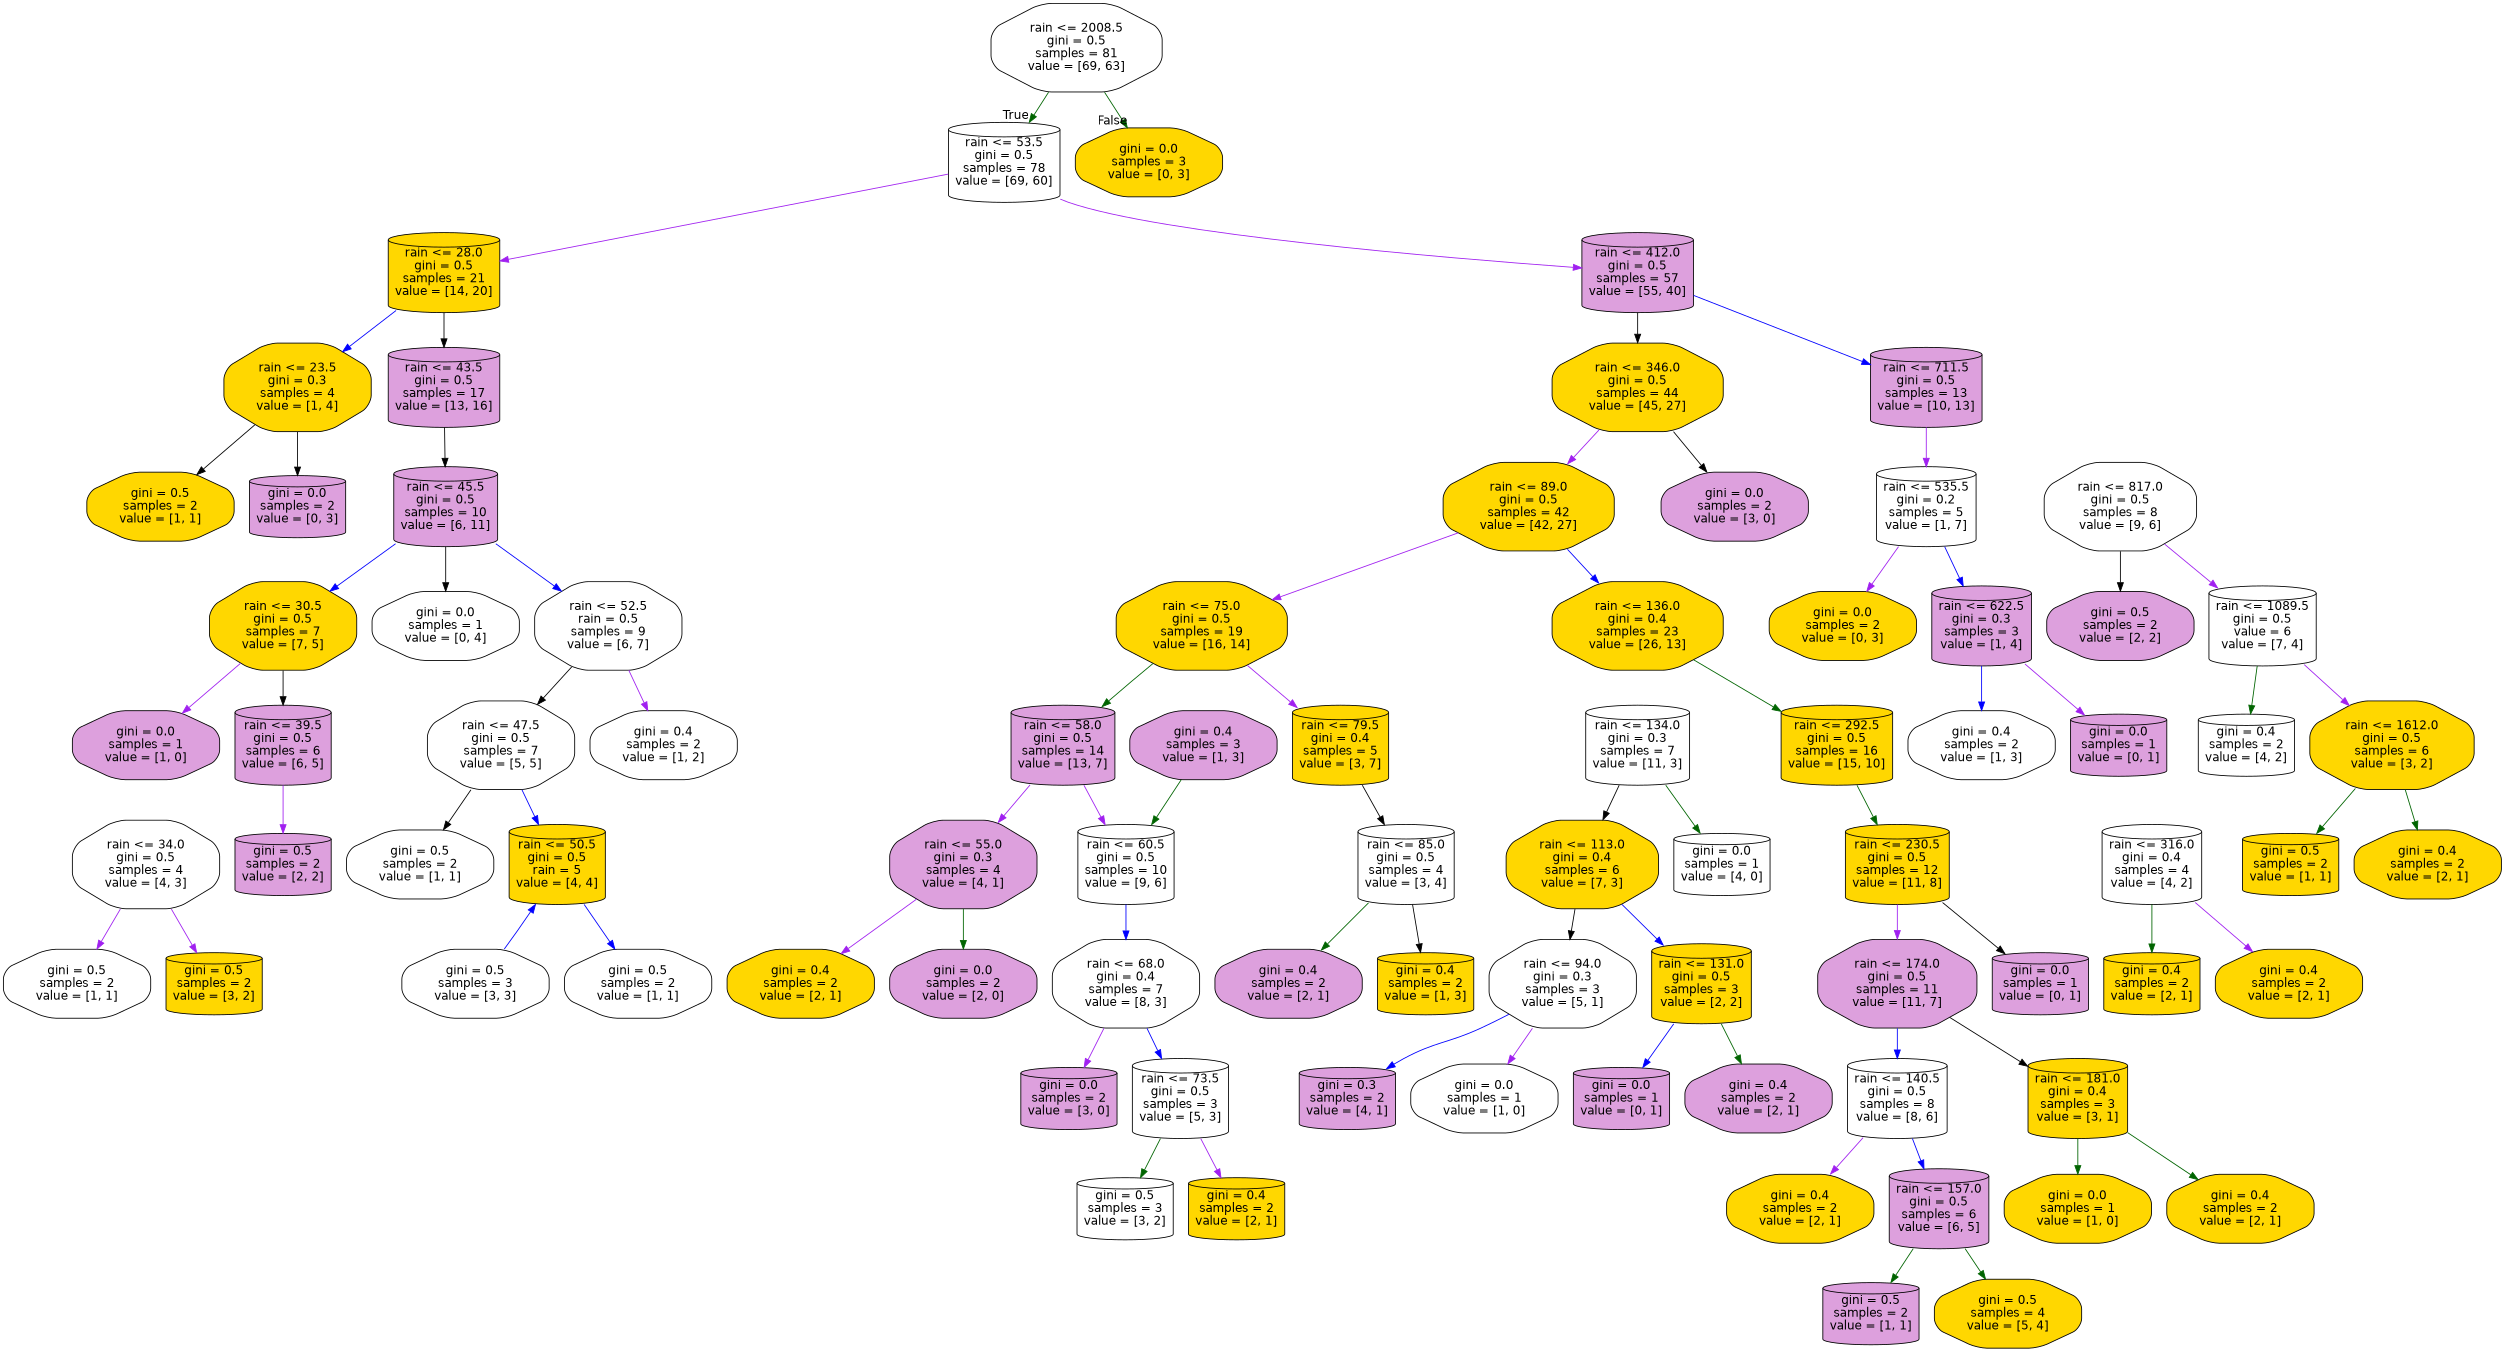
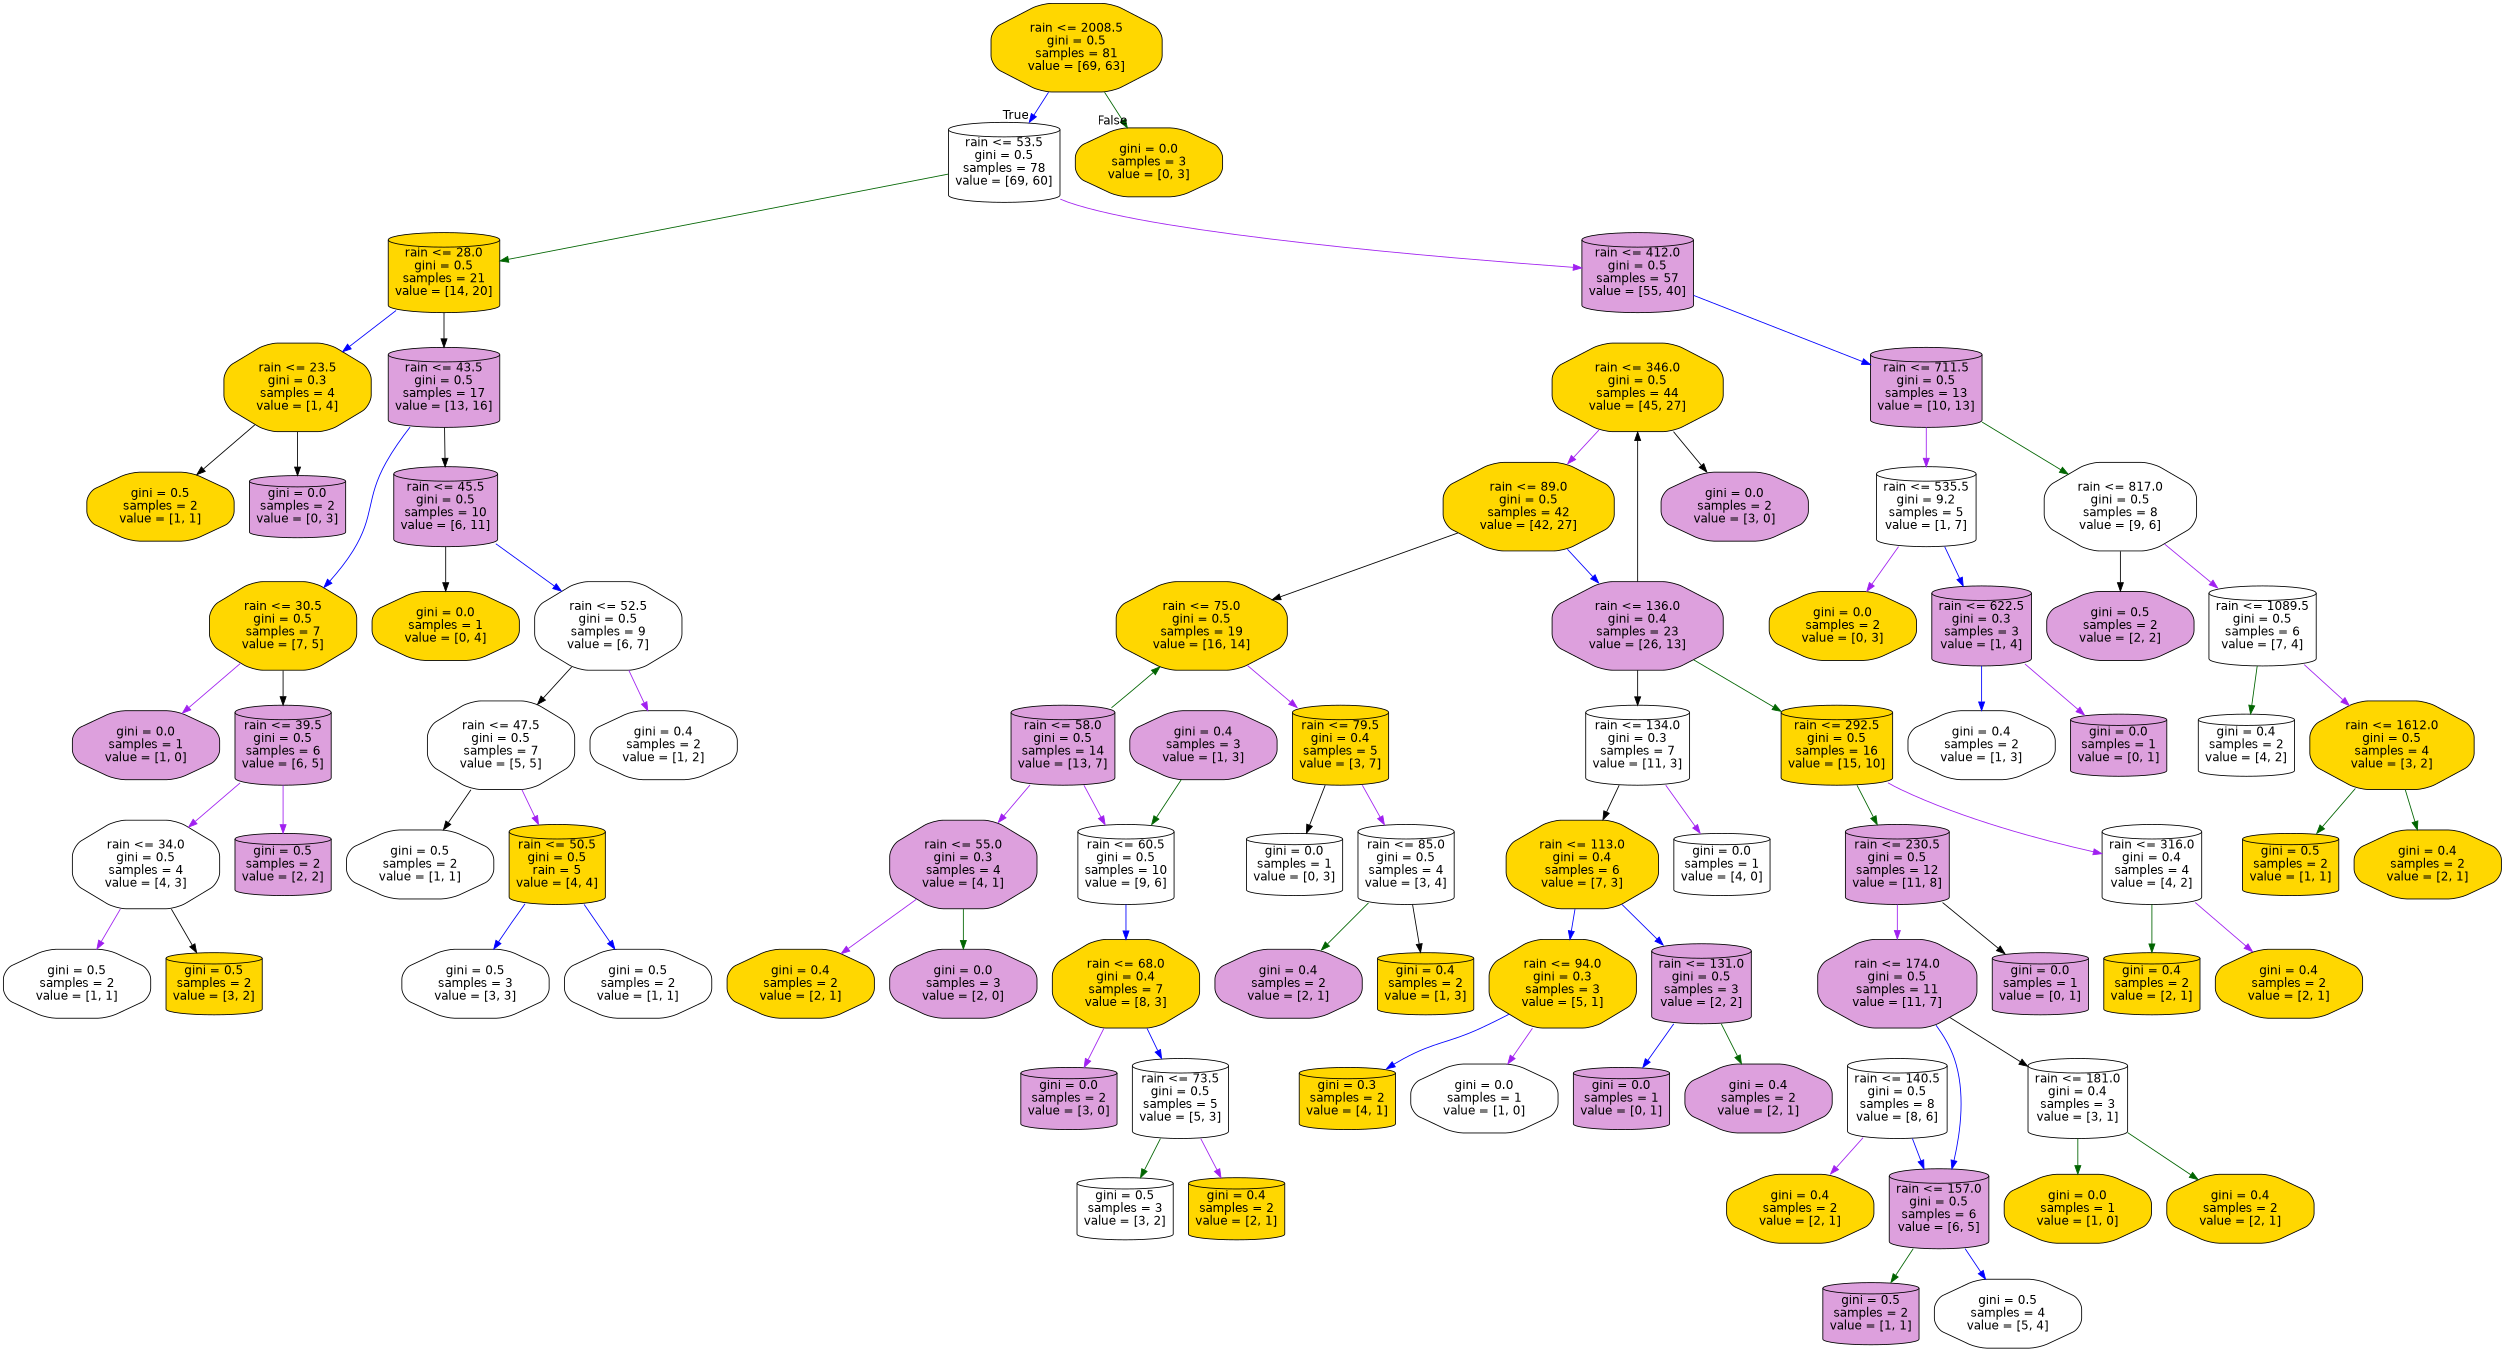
node "rain <= 2008.5 gini = 0.5 samples = 81 value = [69, 63]": fillcolor white -> gold
edge "rain <= 2008.5 gini = 0.5 samples = 81 value = [69, 63]" -> "rain <= 53.5 gini = 0.5 samples = 78 value = [69, 60]": color darkgreen -> blue
edge "rain <= 53.5 gini = 0.5 samples = 78 value = [69, 60]" -> "rain <= 28.0 gini = 0.5 samples = 21 value = [14, 20]": color purple -> darkgreen
edge "rain <= 412.0 gini = 0.5 samples = 57 value = [55, 40]" -> "rain <= 346.0 gini = 0.5 samples = 44 value = [45, 27]": now "rain <= 136.0 gini = 0.4 samples = 23 value = [26, 13]" -> "rain <= 346.0 gini = 0.5 samples = 44 value = [45, 27]"
edge "rain <= 711.5 gini = 0.5 samples = 13 value = [10, 13]" -> "rain <= 817.0 gini = 0.5 samples = 8 value = [9, 6]": added
node "rain <= 535.5 gini = 0.2 samples = 5 value = [1, 7]": label "rain <= 535.5 gini = 0.2 samples = 5 value = [1, 7]" -> "rain <= 535.5 gini = 9.2 samples = 5 value = [1, 7]"
edge "rain <= 45.5 gini = 0.5 samples = 10 value = [6, 11]" -> "rain <= 30.5 gini = 0.5 samples = 7 value = [7, 5]": now "rain <= 43.5 gini = 0.5 samples = 17 value = [13, 16]" -> "rain <= 30.5 gini = 0.5 samples = 7 value = [7, 5]"
edge "rain <= 89.0 gini = 0.5 samples = 42 value = [42, 27]" -> "rain <= 75.0 gini = 0.5 samples = 19 value = [16, 14]": color purple -> black
node "gini = 0.0 samples = 1 value = [0, 4]": fillcolor white -> gold
node "rain <= 52.5 rain = 0.5 samples = 9 value = [6, 7]": label "rain <= 52.5 rain = 0.5 samples = 9 value = [6, 7]" -> "rain <= 52.5 gini = 0.5 samples = 9 value = [6, 7]"
node "rain <= 136.0 gini = 0.4 samples = 23 value = [26, 13]": fillcolor gold -> plum
node "rain <= 1089.5 gini = 0.5 value = 6 value = [7, 4]": label "rain <= 1089.5 gini = 0.5 value = 6 value = [7, 4]" -> "rain <= 1089.5 gini = 0.5 samples = 6 value = [7, 4]"
edge "rain <= 75.0 gini = 0.5 samples = 19 value = [16, 14]" -> "rain <= 58.0 gini = 0.5 samples = 14 value = [13, 7]": reversed
edge "rain <= 136.0 gini = 0.4 samples = 23 value = [26, 13]" -> "rain <= 134.0 gini = 0.3 samples = 7 value = [11, 3]": added
node "rain <= 1612.0 gini = 0.5 samples = 6 value = [3, 2]": label "rain <= 1612.0 gini = 0.5 samples = 6 value = [3, 2]" -> "rain <= 1612.0 gini = 0.5 samples = 4 value = [3, 2]"
edge "rain <= 79.5 gini = 0.4 samples = 5 value = [3, 7]" -> "rain <= 85.0 gini = 0.5 samples = 4 value = [3, 4]": color black -> purple
edge "rain <= 39.5 gini = 0.5 samples = 6 value = [6, 5]" -> "rain <= 34.0 gini = 0.5 samples = 4 value = [4, 3]": added
edge "rain <= 47.5 gini = 0.5 samples = 7 value = [5, 5]" -> "rain <= 50.5 gini = 0.5 rain = 5 value = [4, 4]": color blue -> purple
edge "rain <= 134.0 gini = 0.3 samples = 7 value = [11, 3]" -> "gini = 0.0 samples = 1 value = [4, 0]": color darkgreen -> purple
edge "rain <= 292.5 gini = 0.5 samples = 16 value = [15, 10]" -> "rain <= 316.0 gini = 0.4 samples = 4 value = [4, 2]": added
node "gini = 0.0 samples = 1 value = [0, 3]": added
node "rain <= 230.5 gini = 0.5 samples = 12 value = [11, 8]": fillcolor gold -> plum
edge "rain <= 113.0 gini = 0.4 samples = 6 value = [7, 3]" -> "rain <= 94.0 gini = 0.3 samples = 3 value = [5, 1]": color black -> blue
edge "rain <= 34.0 gini = 0.5 samples = 4 value = [4, 3]" -> "gini = 0.5 samples = 2 value = [3, 2]": color purple -> black
edge "gini = 0.5 samples = 3 value = [3, 3]" -> "rain <= 50.5 gini = 0.5 rain = 5 value = [4, 4]": reversed
node "gini = 0.0 samples = 2 value = [2, 0]": label "gini = 0.0 samples = 2 value = [2, 0]" -> "gini = 0.0 samples = 3 value = [2, 0]"
node "rain <= 68.0 gini = 0.4 samples = 7 value = [8, 3]": fillcolor white -> gold
node "rain <= 94.0 gini = 0.3 samples = 3 value = [5, 1]": fillcolor white -> gold
node "rain <= 131.0 gini = 0.5 samples = 3 value = [2, 2]": fillcolor gold -> plum
edge "rain <= 174.0 gini = 0.5 samples = 11 value = [11, 7]" -> "rain <= 140.5 gini = 0.5 samples = 8 value = [8, 6]": now "rain <= 174.0 gini = 0.5 samples = 11 value = [11, 7]" -> "rain <= 157.0 gini = 0.5 samples = 6 value = [6, 5]"
node "rain <= 73.5 gini = 0.5 samples = 3 value = [5, 3]": label "rain <= 73.5 gini = 0.5 samples = 3 value = [5, 3]" -> "rain <= 73.5 gini = 0.5 samples = 5 value = [5, 3]"
node "gini = 0.3 samples = 2 value = [4, 1]": fillcolor plum -> gold
node "rain <= 181.0 gini = 0.4 samples = 3 value = [3, 1]": fillcolor gold -> white
edge "rain <= 157.0 gini = 0.5 samples = 6 value = [6, 5]" -> "gini = 0.5 samples = 4 value = [5, 4]": color darkgreen -> blue
node "gini = 0.5 samples = 4 value = [5, 4]": fillcolor gold -> white
